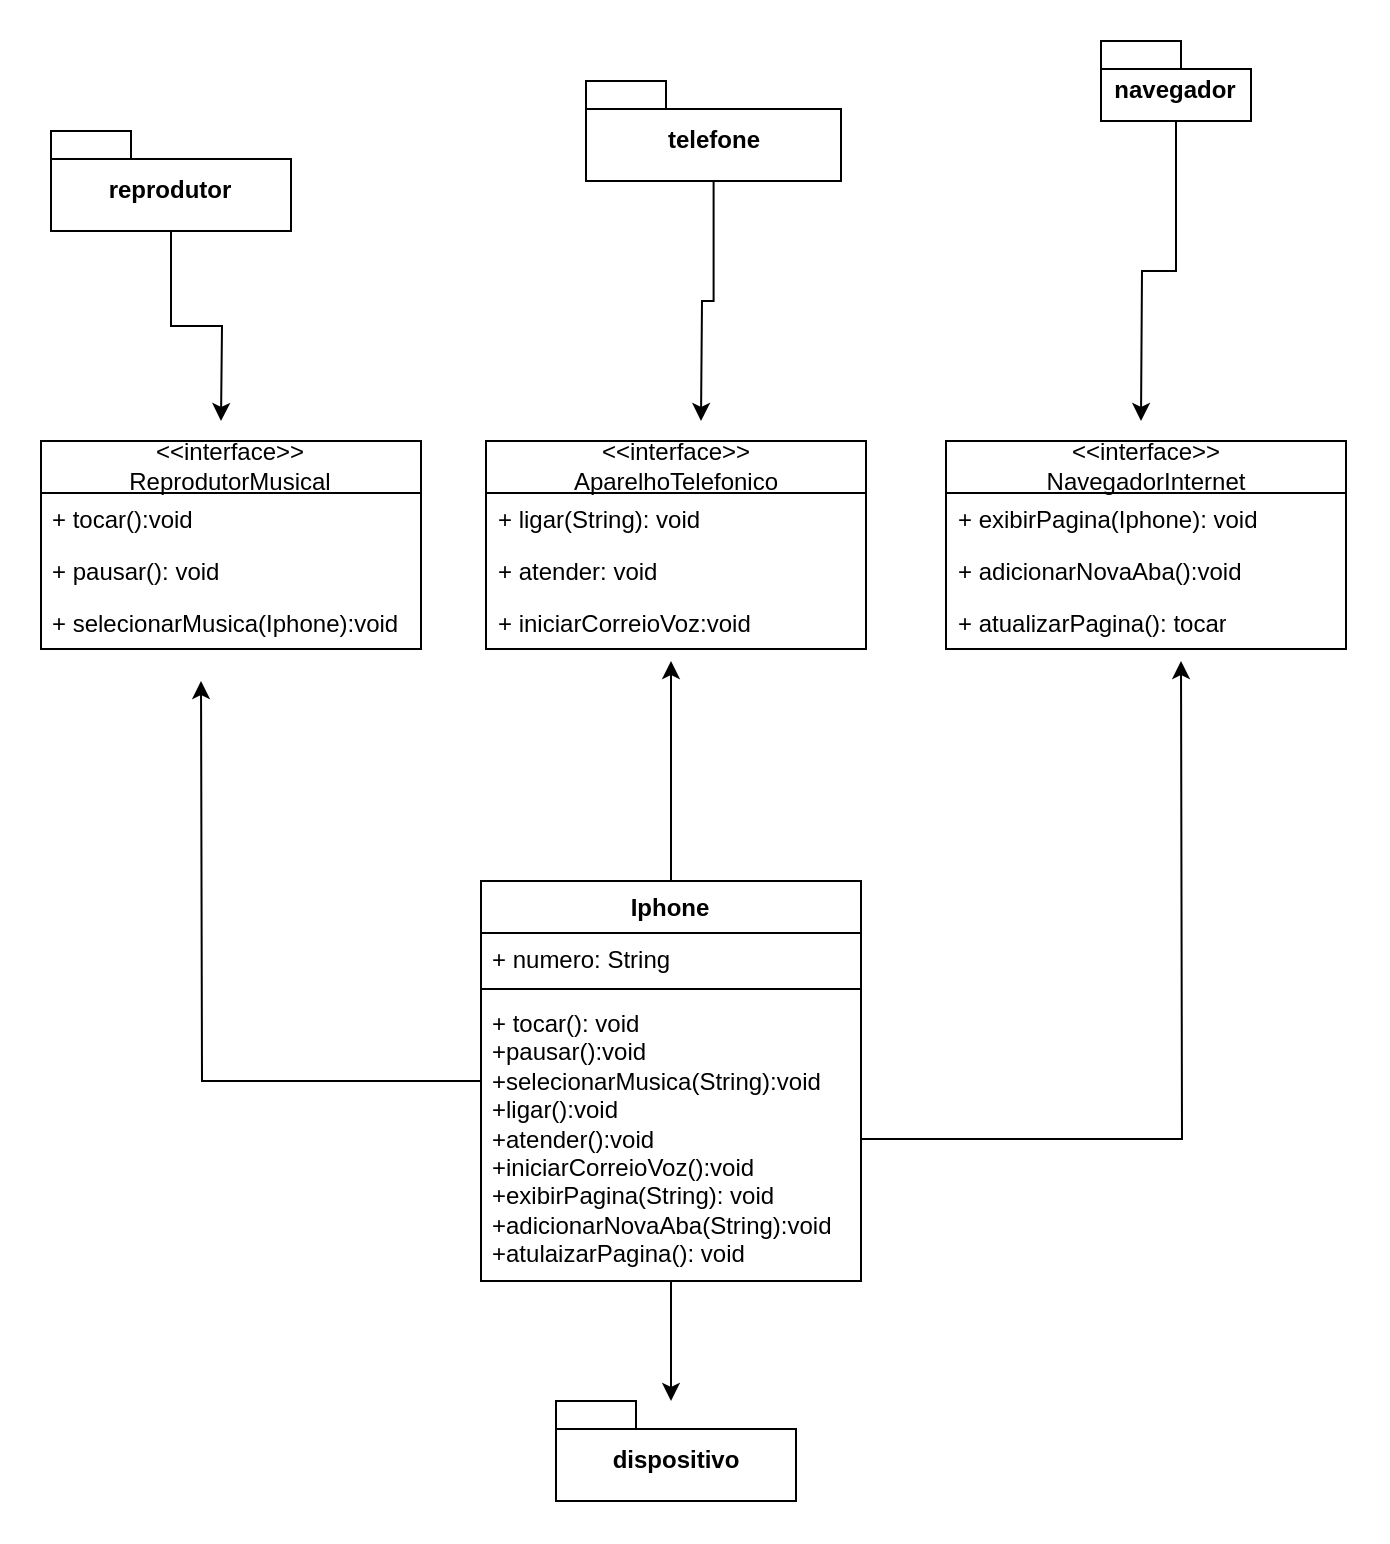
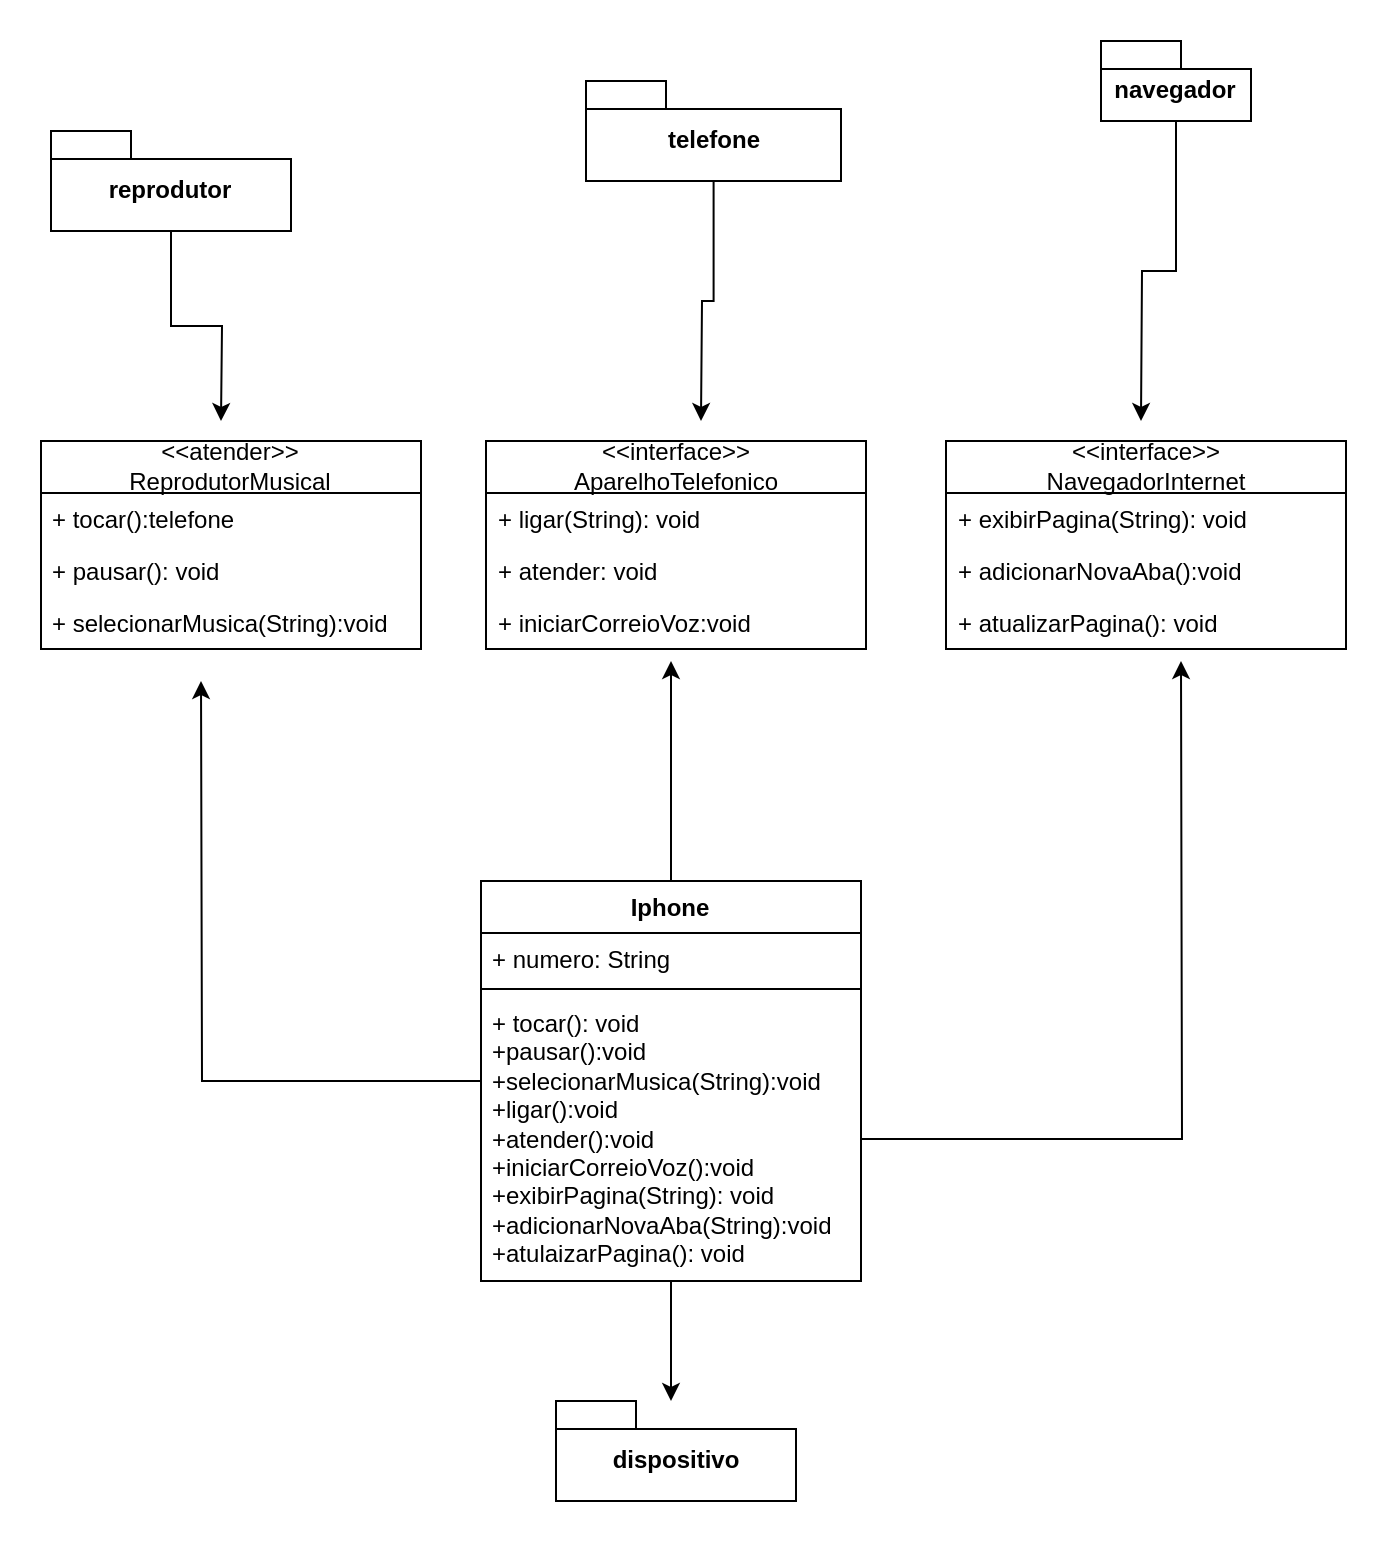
node "<<interface>> ReprodutorMusical": label "<<interface>> ReprodutorMusical" -> "<<atender>> ReprodutorMusical"
node "+ tocar():void": label "+ tocar():void" -> "+ tocar():telefone"
node "+ exibirPagina(Iphone): void": label "+ exibirPagina(Iphone): void" -> "+ exibirPagina(String): void"
node "+ atualizarPagina(): tocar": label "+ atualizarPagina(): tocar" -> "+ atualizarPagina(): void"
node "+ selecionarMusica(Iphone):void": label "+ selecionarMusica(Iphone):void" -> "+ selecionarMusica(String):void"
